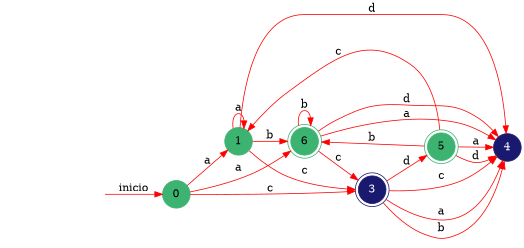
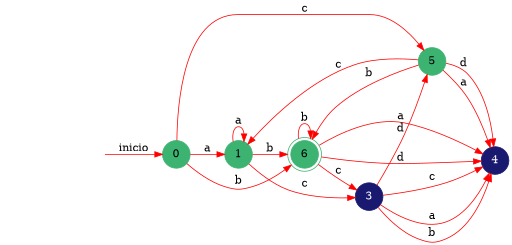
edge "1" -> "4": removed, label "d"
node "5": shape doublecircle -> circle
edge "0" -> "6": label "a" -> "b"
node "3": shape doublecircle -> circle
edge "0" -> "3": now "0" -> "5"
